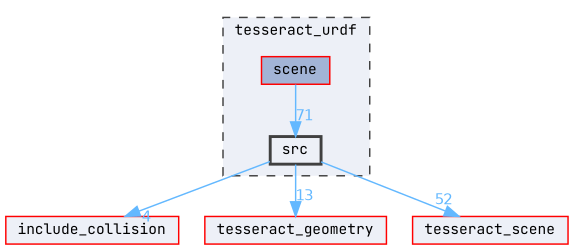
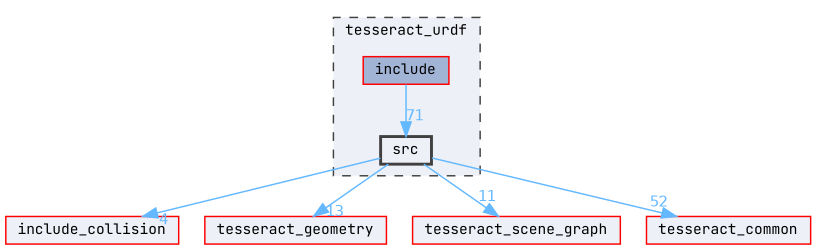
node "scene": label "scene" -> "include"
node "tesseract_scene": label "tesseract_scene" -> "tesseract_common"
node "tesseract_scene_graph": added
